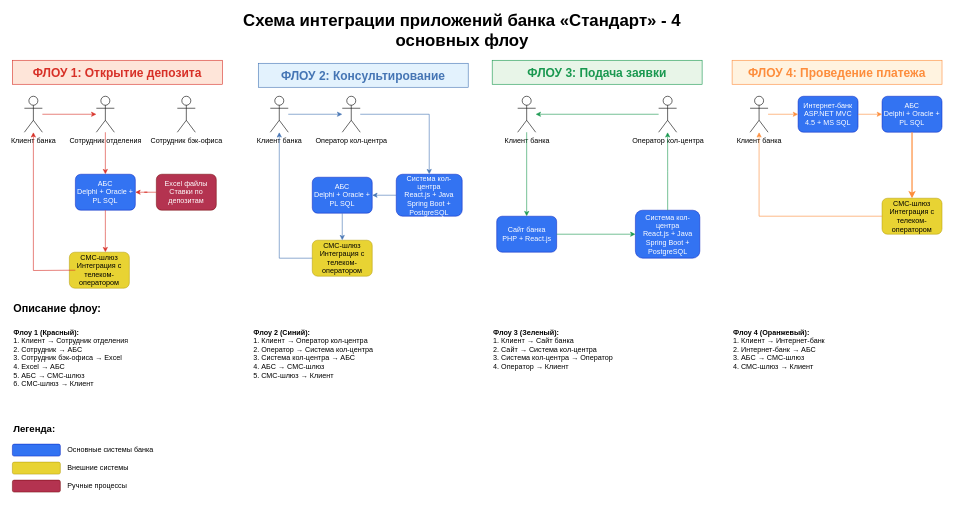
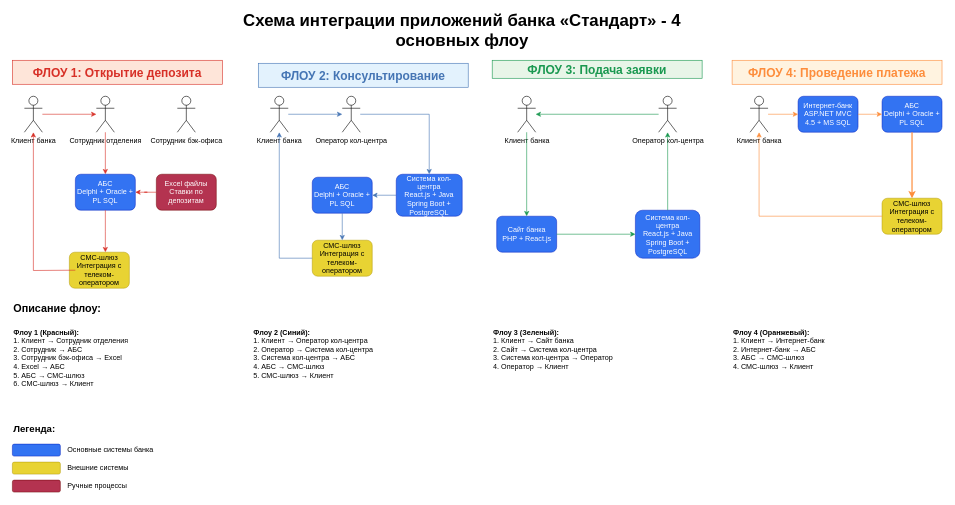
node "ФЛОУ 3: Подача заявки": size 210x24 -> 210x18
